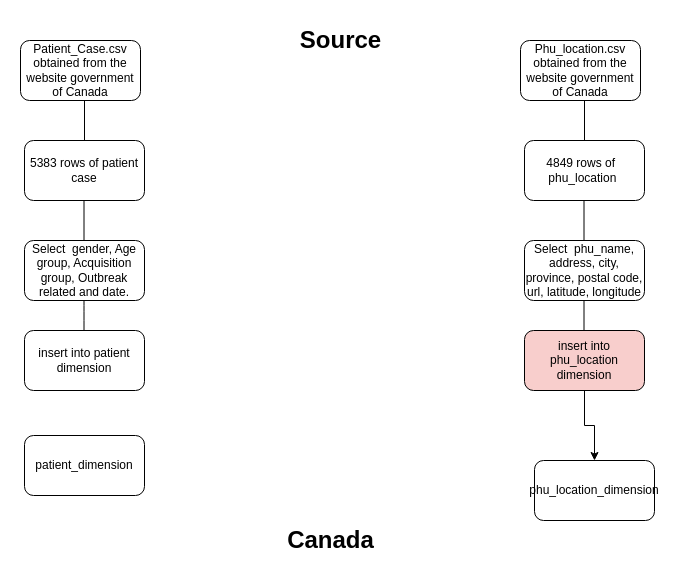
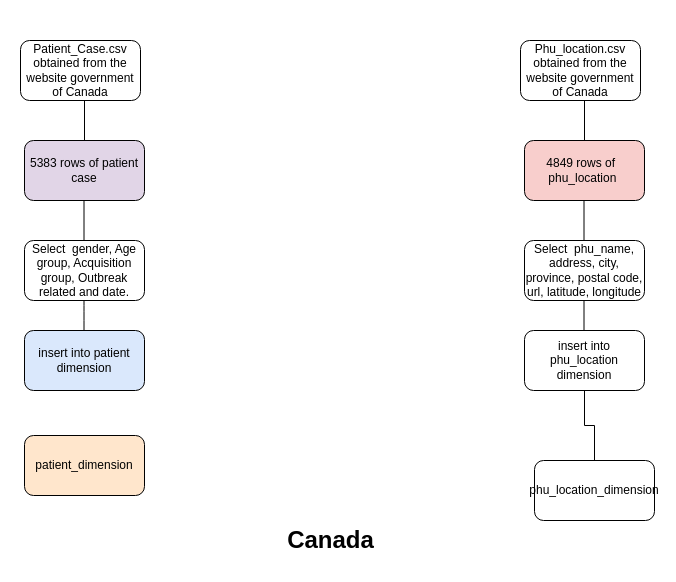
node "Source": removed
node "5383 rows of patient case": fillcolor #ffffff -> #e1d5e7
node "4849 rows of phu_location": fillcolor #ffffff -> #f8cecc
node "insert into patient dimension": fillcolor #ffffff -> #dae8fc
node "insert into phu_location dimension": fillcolor #f8cecc -> #ffffff
edge "insert into phu_location dimension" -> "phu_location_dimension": arrowhead classic -> none
node "patient_dimension": fillcolor #ffffff -> #ffe6cc
